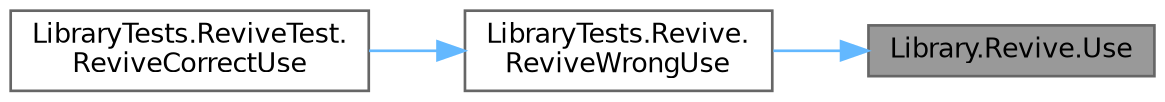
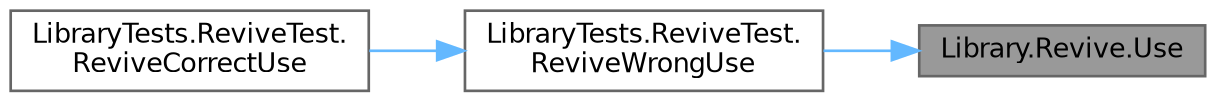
node "LibraryTests.Revive. ReviveWrongUse": label "LibraryTests.Revive. ReviveWrongUse" -> "LibraryTests.ReviveTest. ReviveWrongUse"
